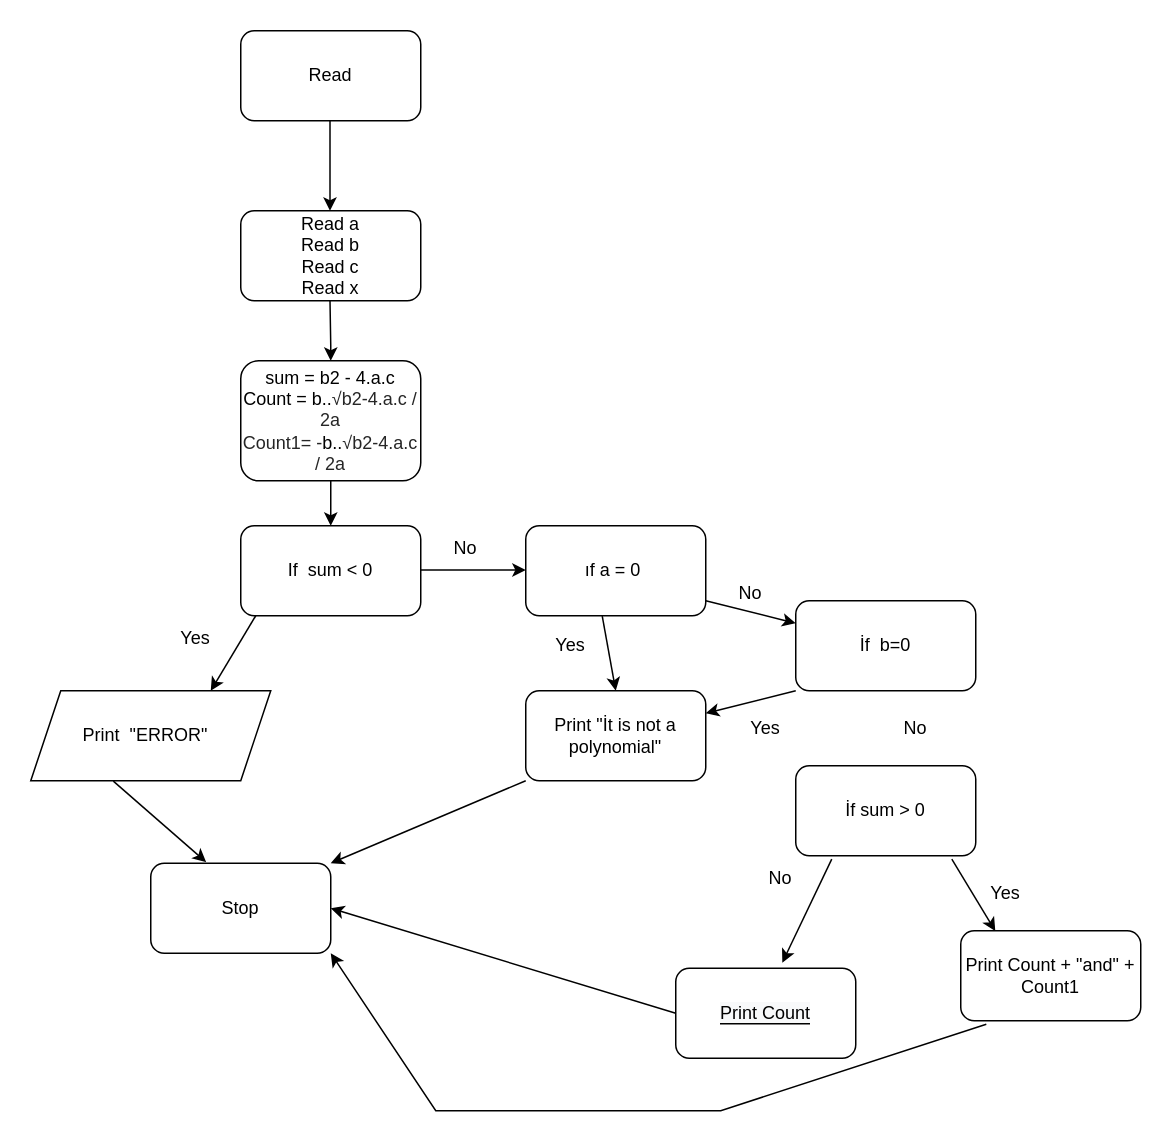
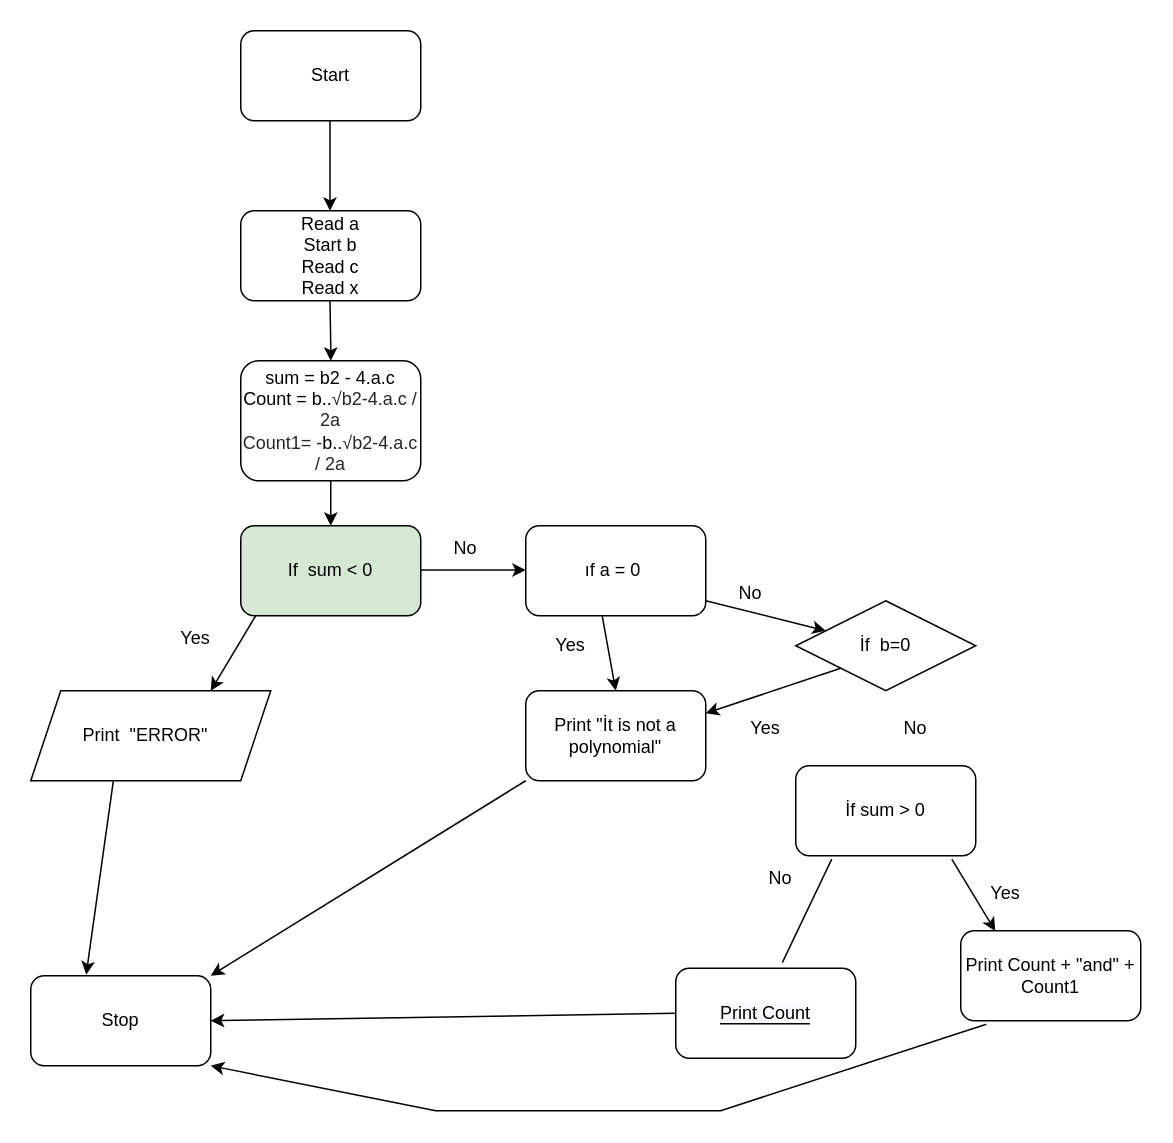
node "Read": label "Read" -> "Start"
node "Read a Read b Read c Read x": label "Read a Read b Read c Read x" -> "Read a Start b Read c Read x"
node "If sum < 0": fillcolor #ffffff -> #d5e8d4
node "İf b=0": shape rounded rectangle -> diamond
node "Stop": moved (241, 908) -> (121, 1021)
edge "İf sum > 0" -> "Print Count": arrowhead classic -> none
